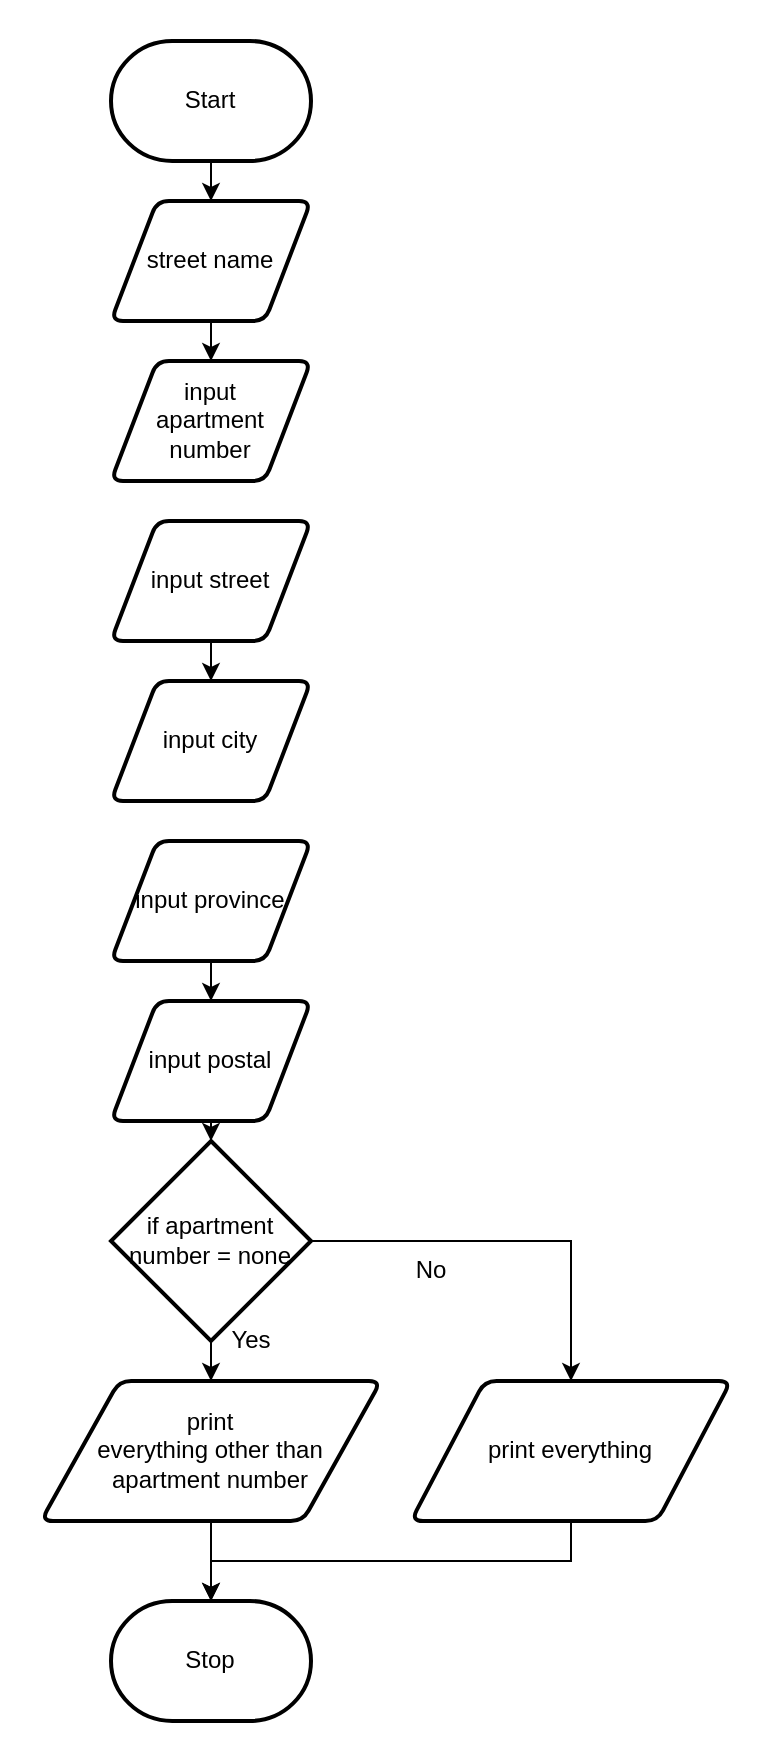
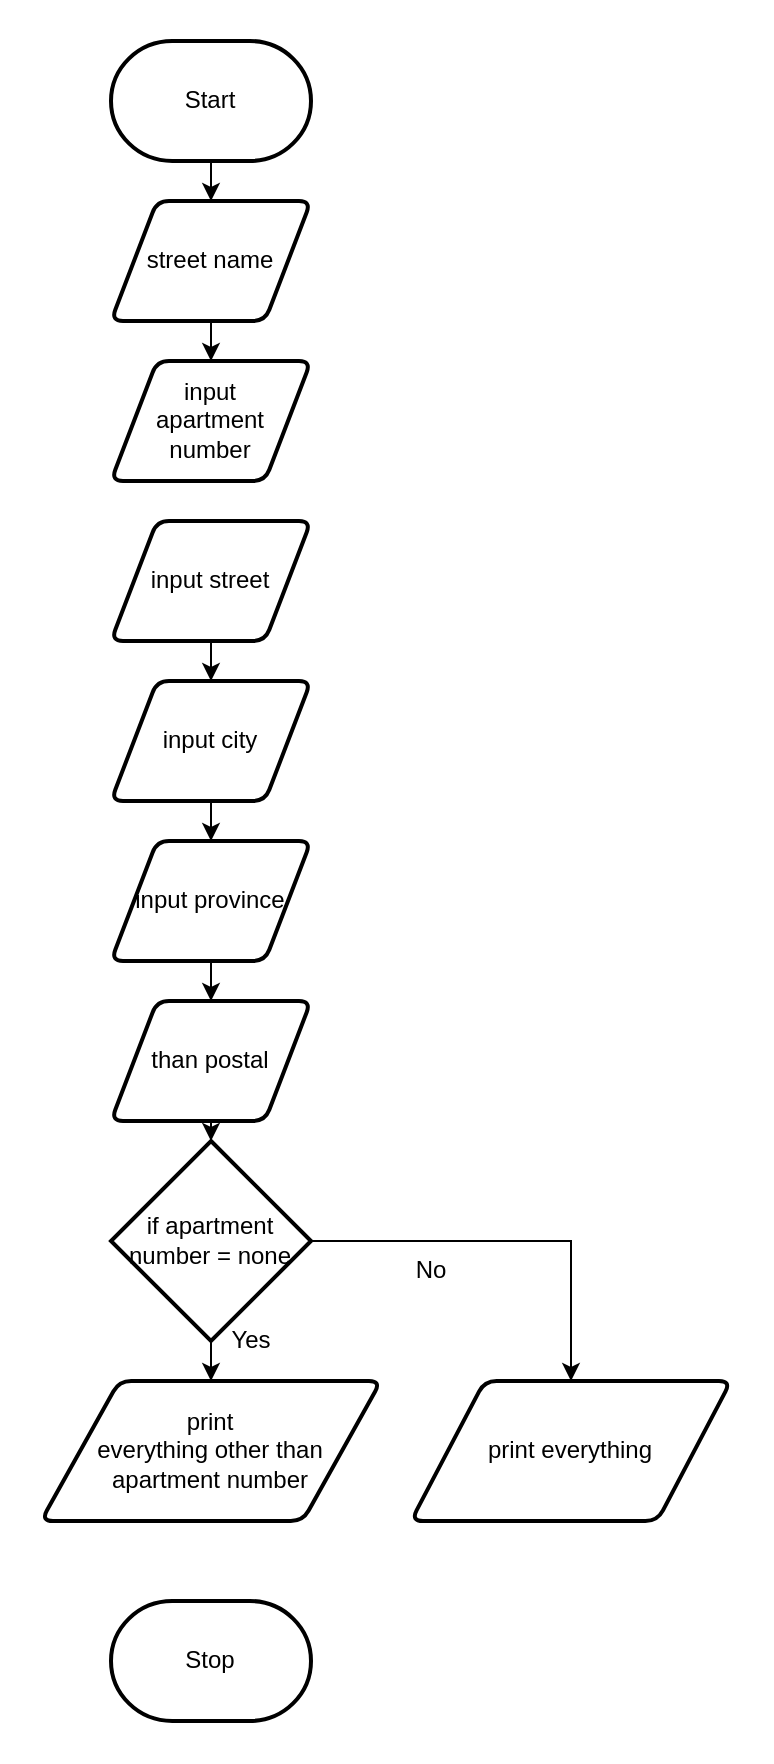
edge "input city" -> "input province": added
node "input postal": label "input postal" -> "than postal"
edge "print everything other than apartment number" -> "Stop": removed
edge "print everything" -> "Stop": removed
